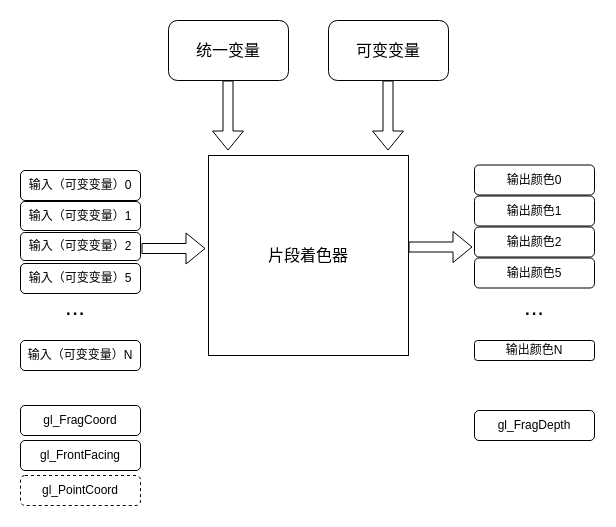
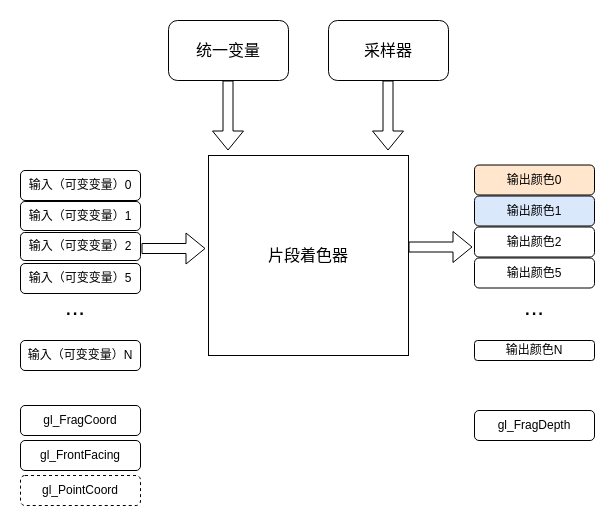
node "可变变量": label "可变变量" -> "采样器"
node "输出颜色0": fillcolor #ffffff -> #ffe6cc
node "输出颜色1": fillcolor #ffffff -> #dae8fc
